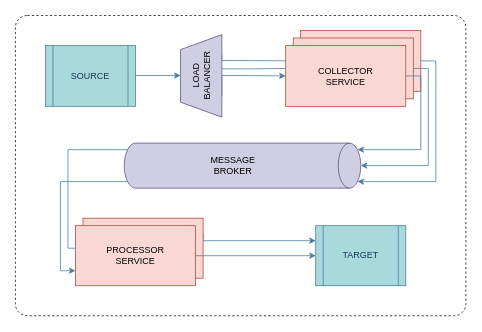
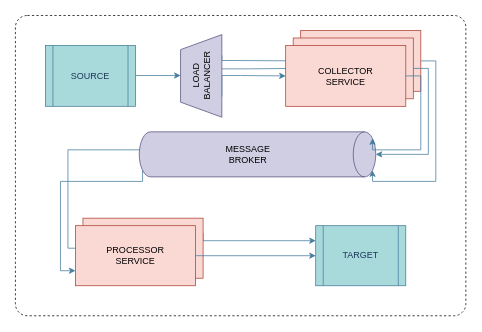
node "MESSAGE BROKER": moved (242, 165) -> (257, 154)
